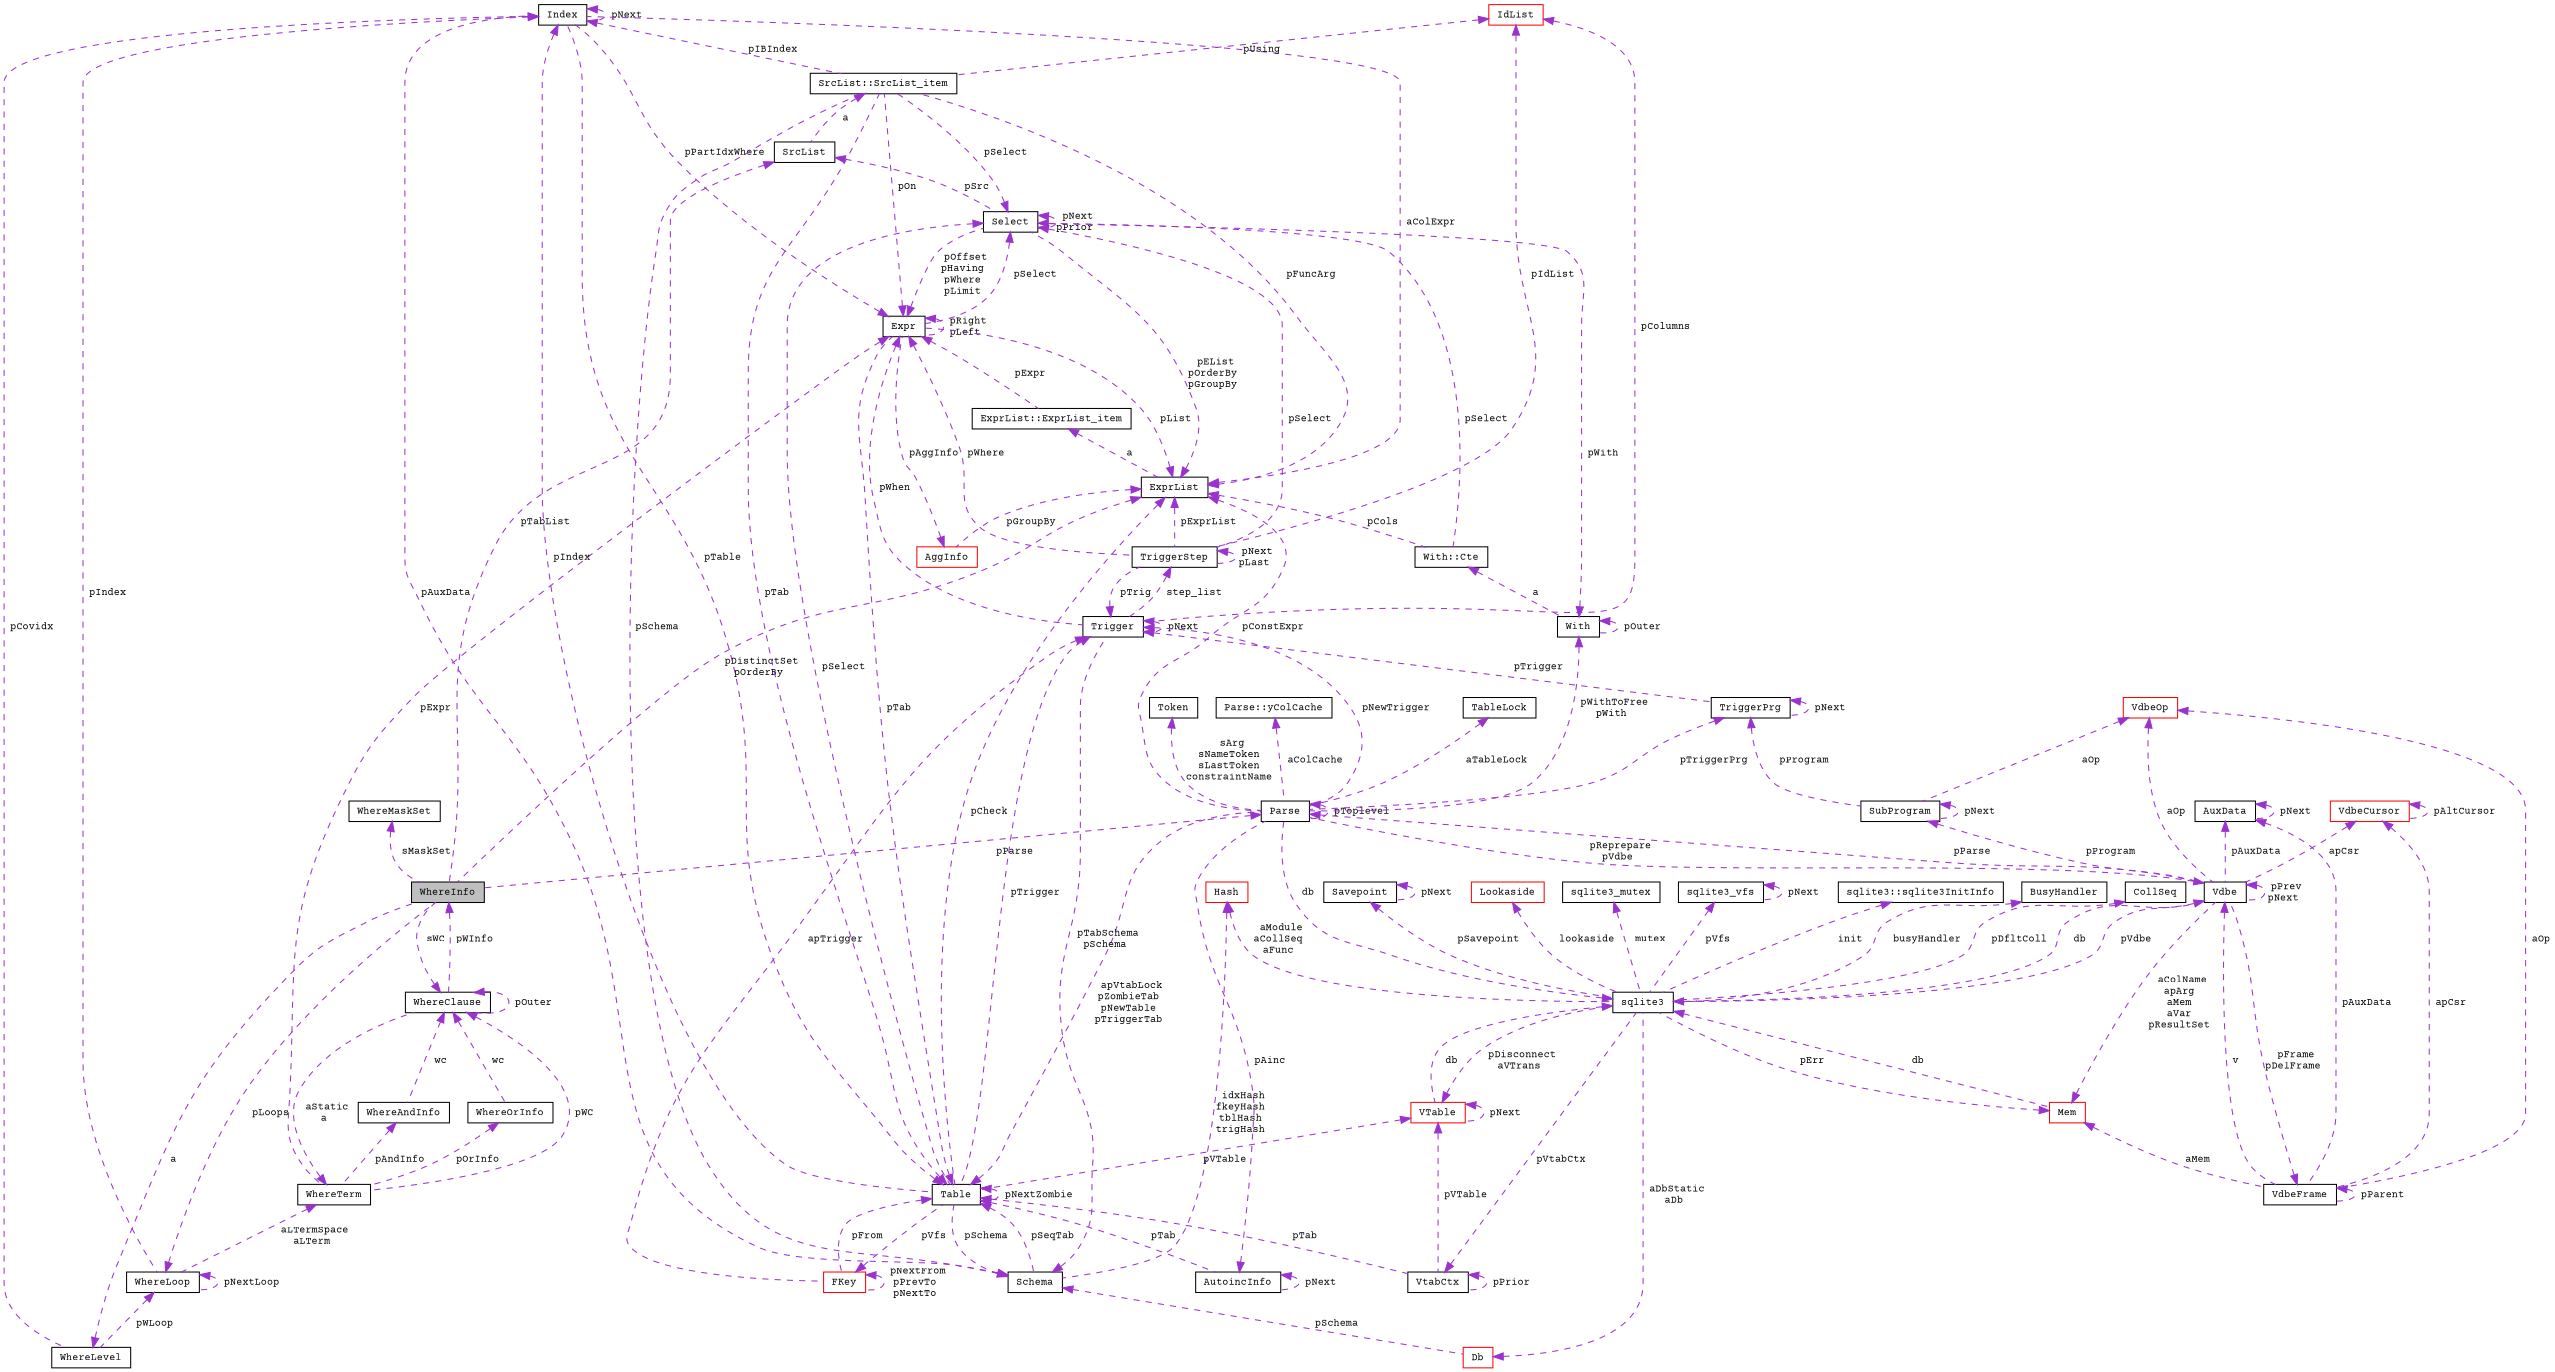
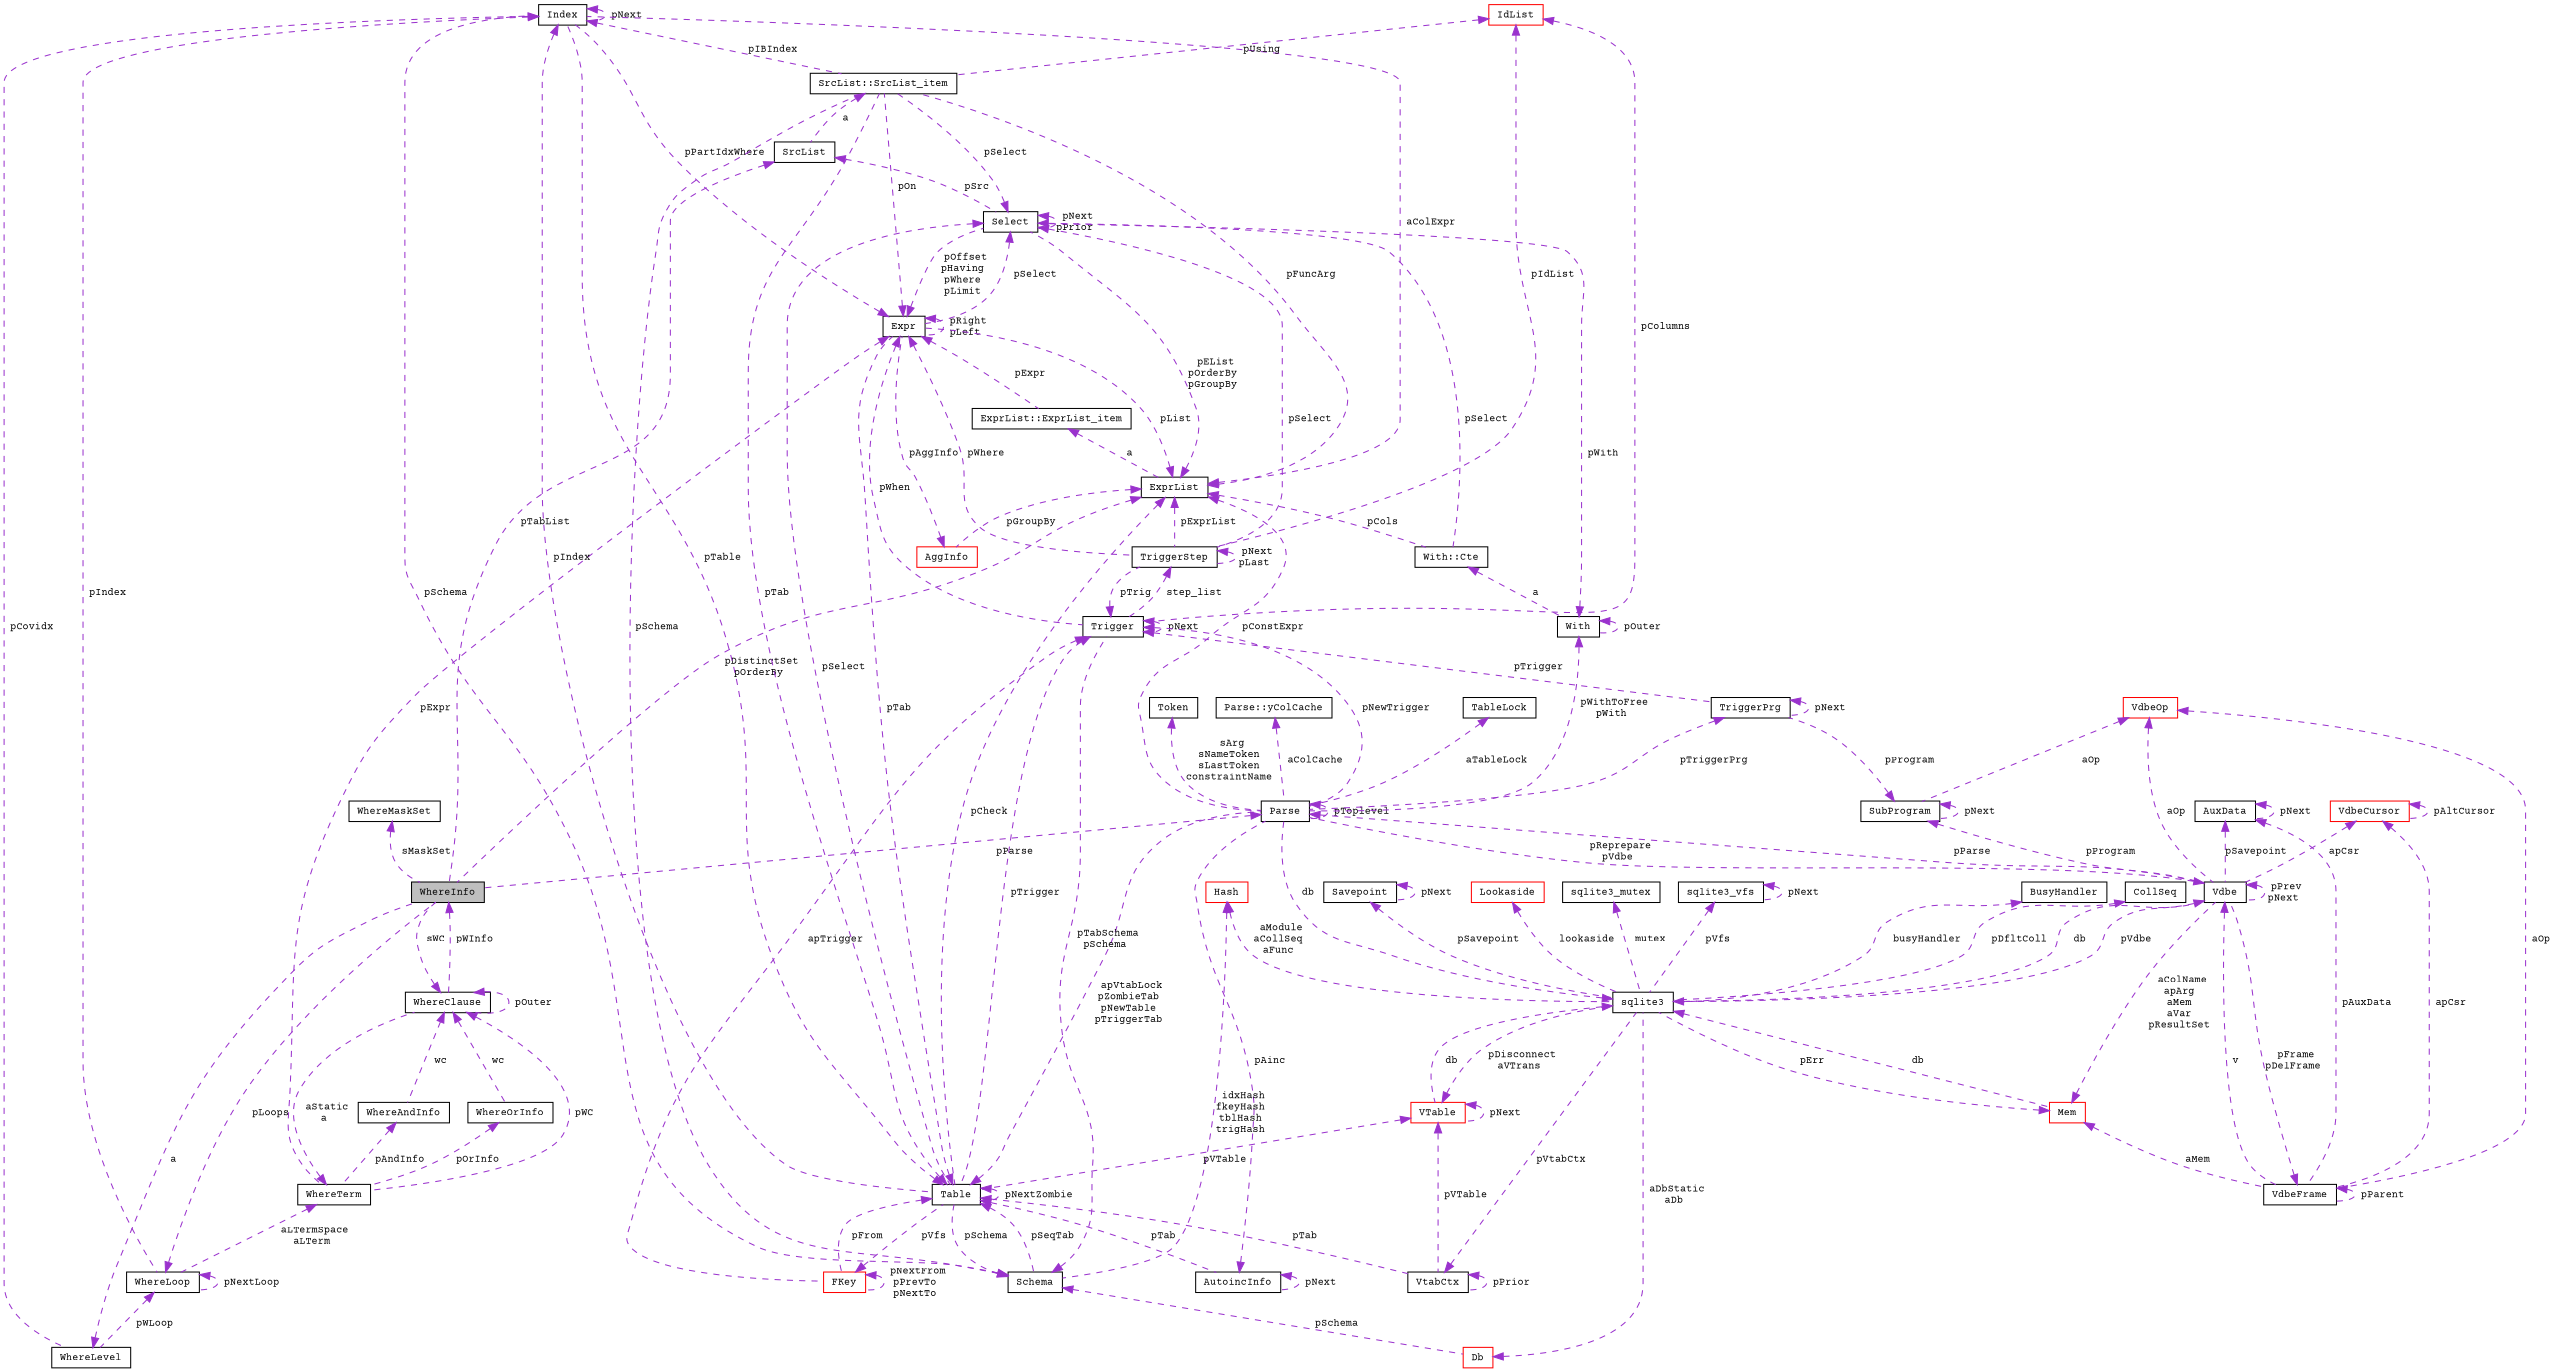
edge "Index" -> "Schema": label " pAuxData" -> " pSchema"
edge "SubProgram" -> "TriggerPrg": reversed
edge "Vdbe" -> "AuxData": label " pAuxData" -> " pSavepoint"
node "sqlite3::sqlite3InitInfo": removed
